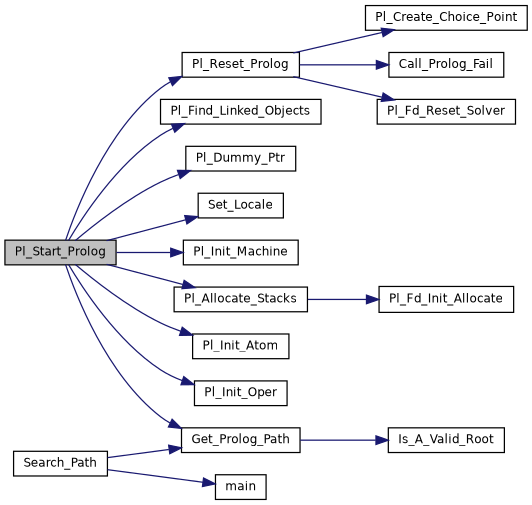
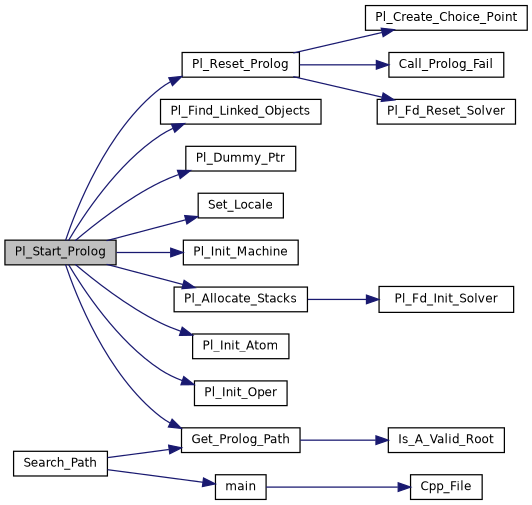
node "Pl_Fd_Init_Allocate": label "Pl_Fd_Init_Allocate" -> "Pl_Fd_Init_Solver"
node "Cpp_File": added
